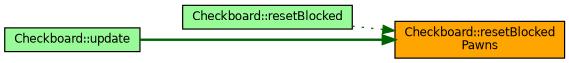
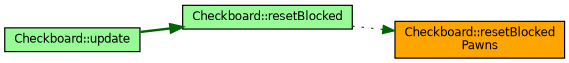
edge "Checkboard::update" -> "Checkboard::resetBlocked Pawns": now "Checkboard::update" -> "Checkboard::resetBlocked"
